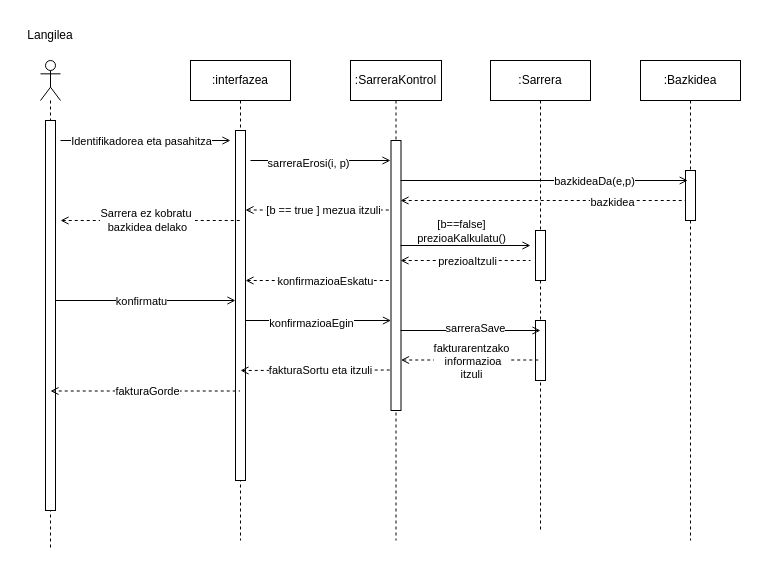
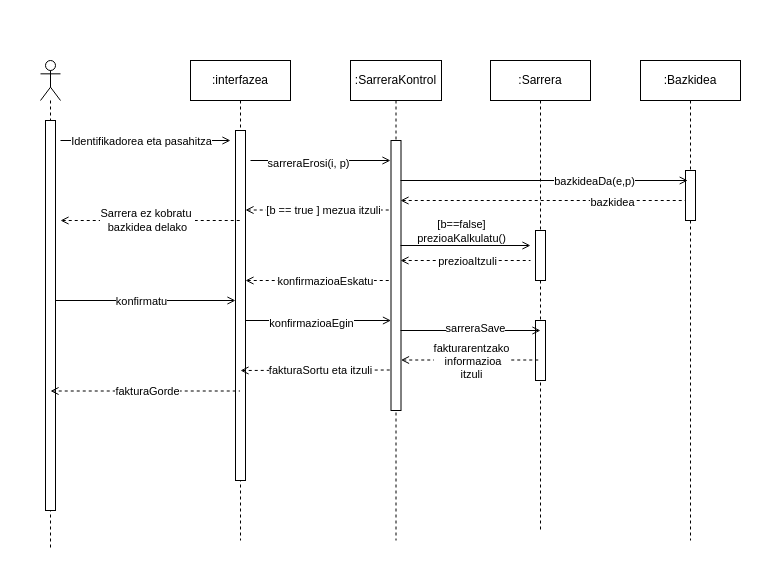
node "Langilea": removed
